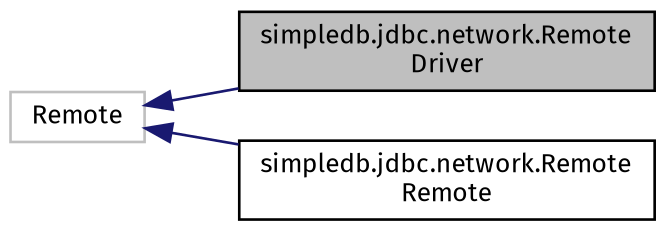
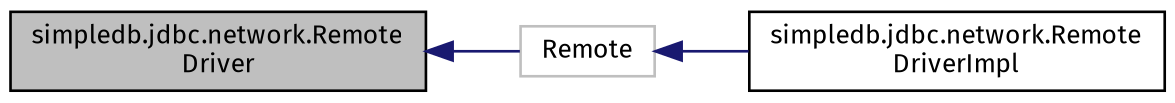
edge "simpledb.jdbc.network.Remote Driver" -> "Remote": reversed
node "simpledb.jdbc.network.Remote Remote": label "simpledb.jdbc.network.Remote Remote" -> "simpledb.jdbc.network.Remote DriverImpl"
